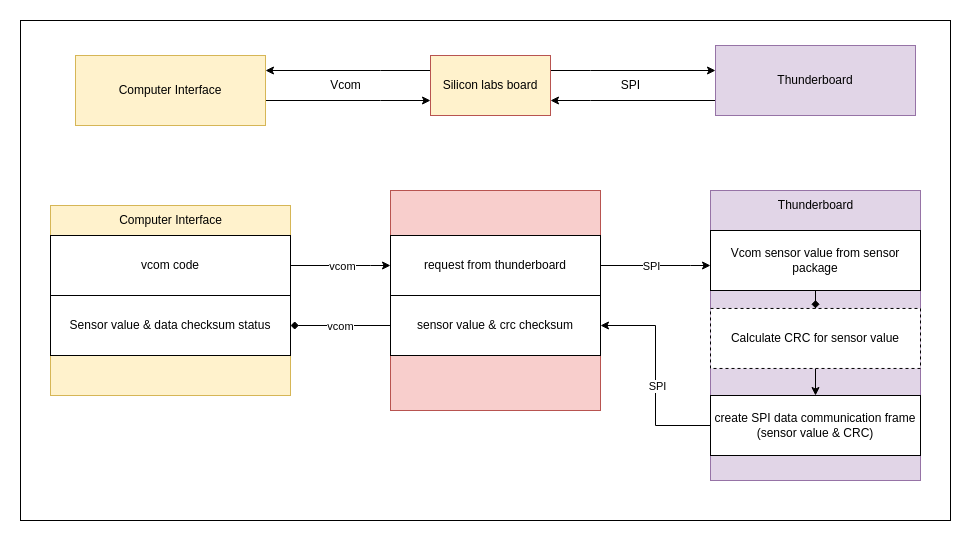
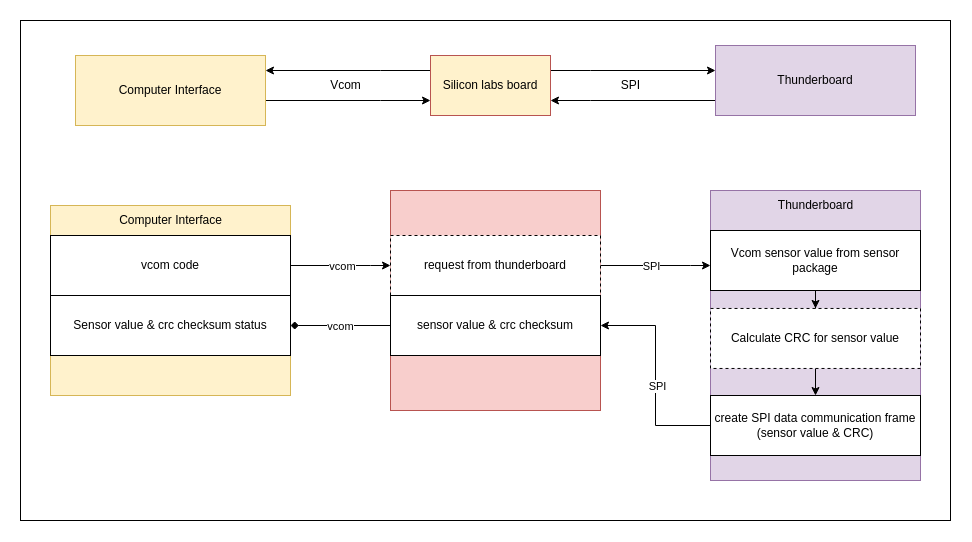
node "request from thunderboard": style solid -> dashed
edge "Vcom sensor value from sensor package" -> "Calculate CRC for sensor value": arrowhead diamond -> classic
node "Sensor value & data checksum status": label "Sensor value & data checksum status" -> "Sensor value & crc checksum status"
